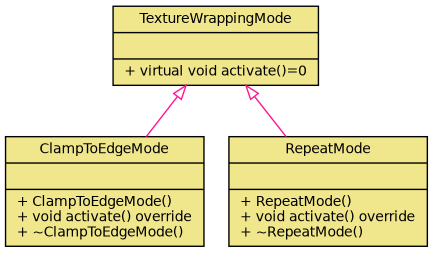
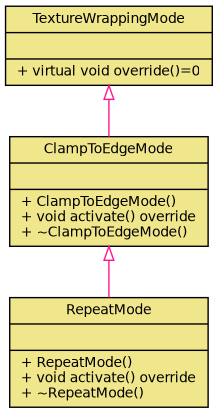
node "TextureWrappingMode": text "+ virtual void activate()=0" -> "+ virtual void override()=0"
edge "RepeatMode" -> "TextureWrappingMode": now "RepeatMode" -> "ClampToEdgeMode"
